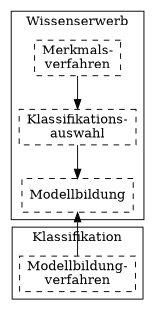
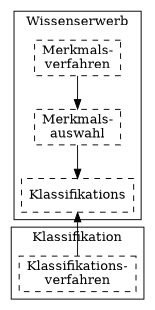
node "Klassifikations- auswahl": label "Klassifikations- auswahl" -> "Merkmals- auswahl"
node "Modellbildung": label "Modellbildung" -> "Klassifikations"
node "Modellbildung- verfahren": label "Modellbildung- verfahren" -> "Klassifikations- verfahren"
